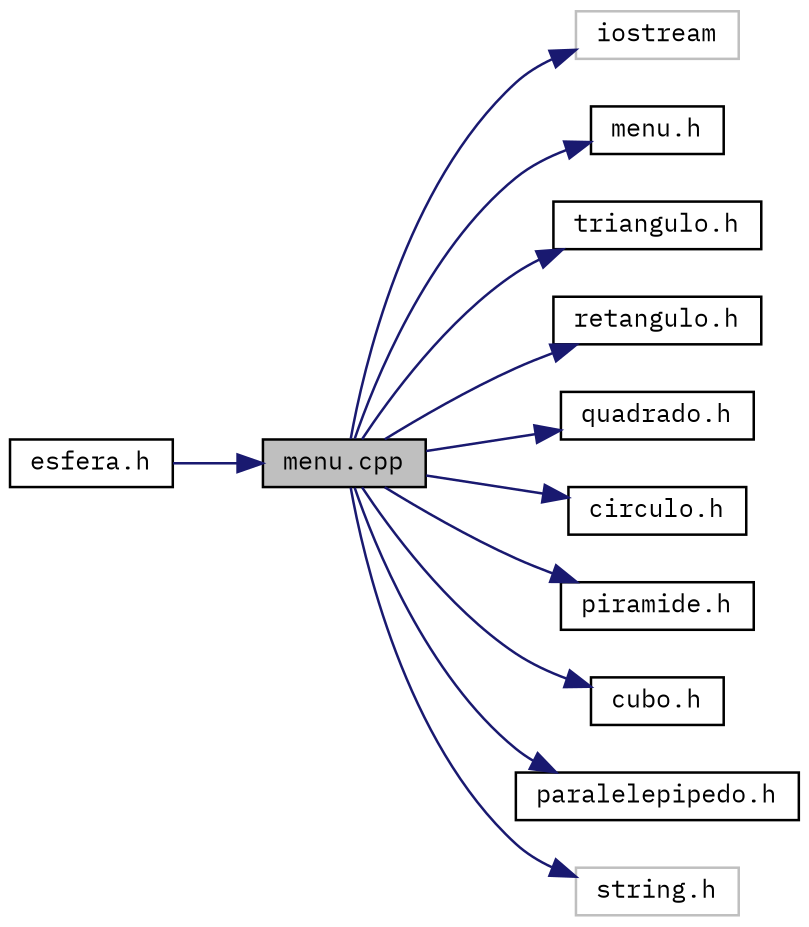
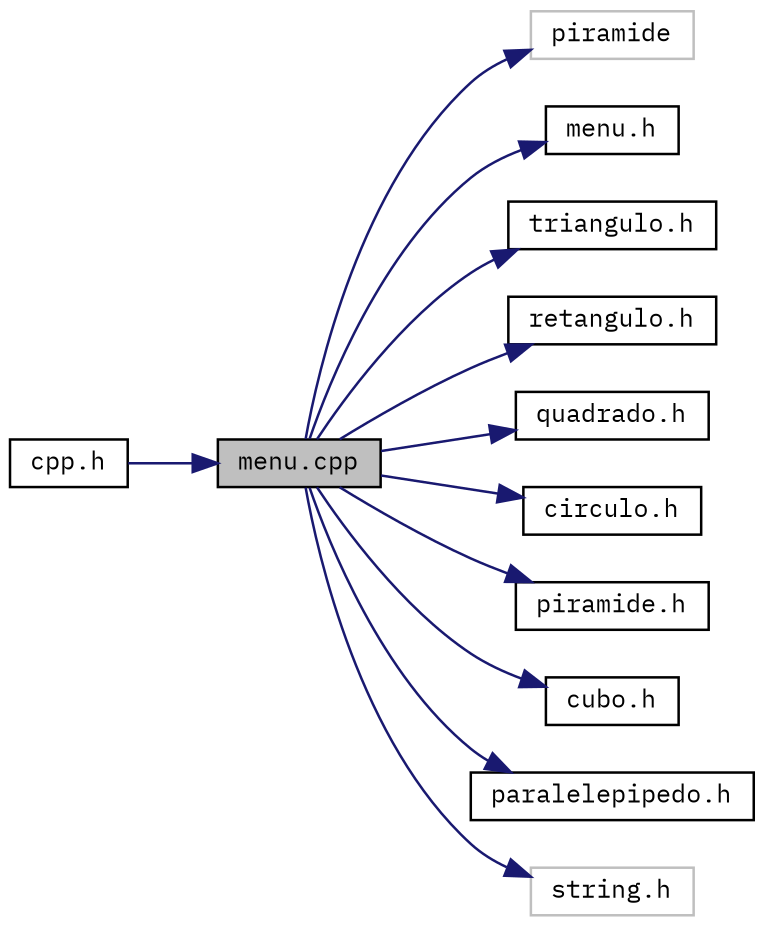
node "iostream": label "iostream" -> "piramide"
node "esfera.h": label "esfera.h" -> "cpp.h"
